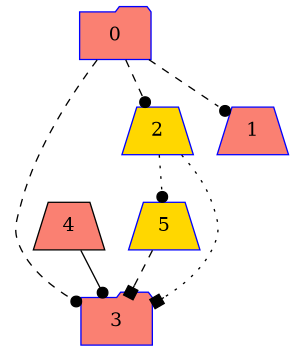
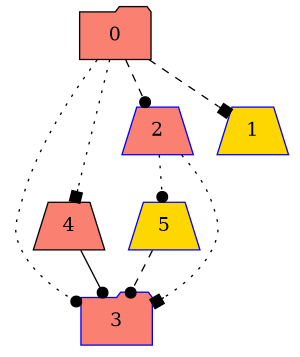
node "0": color blue -> black
edge "0" -> "1": arrowhead dot -> box
edge "0" -> "4": added
node "2": fillcolor gold -> salmon
node "1": fillcolor salmon -> gold
edge "0" -> "3": style dashed -> dotted
edge "5" -> "3": arrowhead box -> dot
